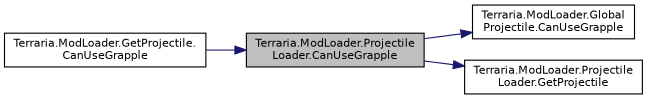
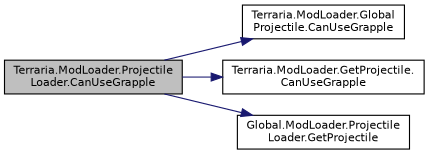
edge "Terraria.ModLoader.GetProjectile. CanUseGrapple" -> "Terraria.ModLoader.Projectile Loader.CanUseGrapple": reversed
node "Terraria.ModLoader.Projectile Loader.GetProjectile": label "Terraria.ModLoader.Projectile Loader.GetProjectile" -> "Global.ModLoader.Projectile Loader.GetProjectile"
